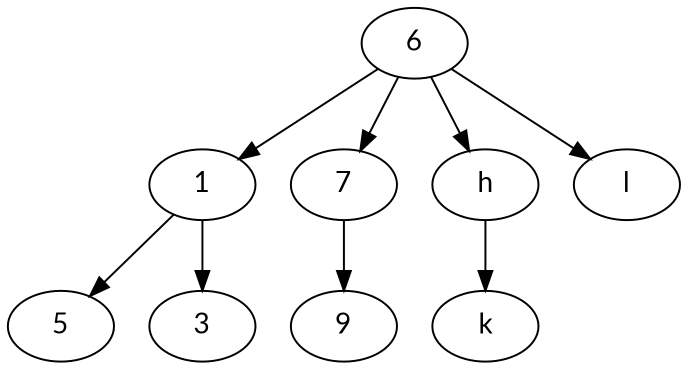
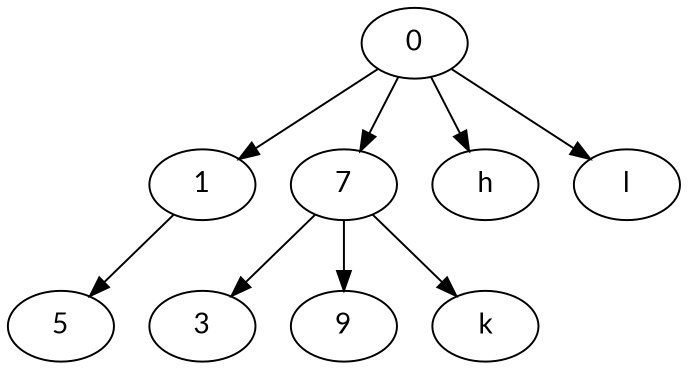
node "6": label "6" -> "0"
edge "1" -> "3": now "7" -> "3"
edge "h" -> "k": now "7" -> "k"
